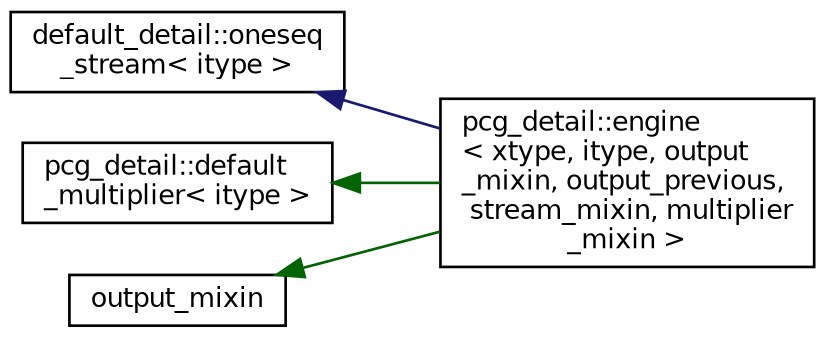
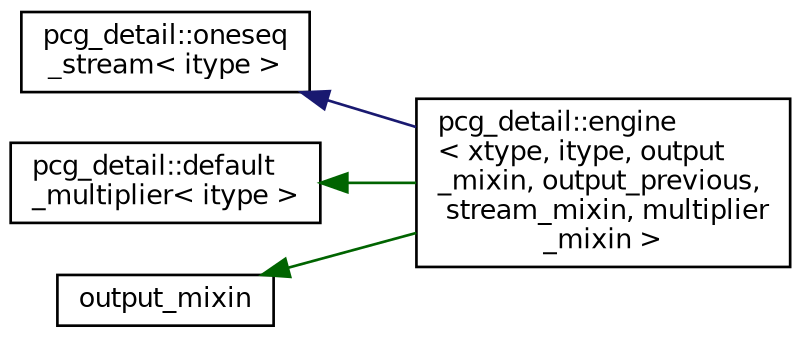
node "default_detail::oneseq _stream< itype >": label "default_detail::oneseq _stream< itype >" -> "pcg_detail::oneseq _stream< itype >"
